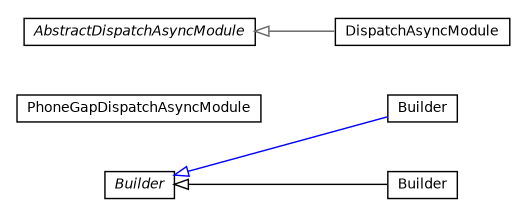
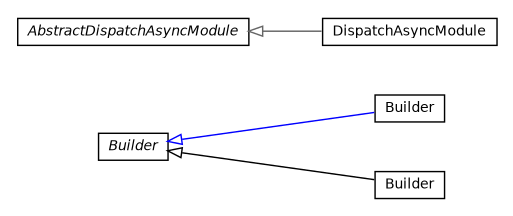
node "PhoneGapDispatchAsyncModule": removed
